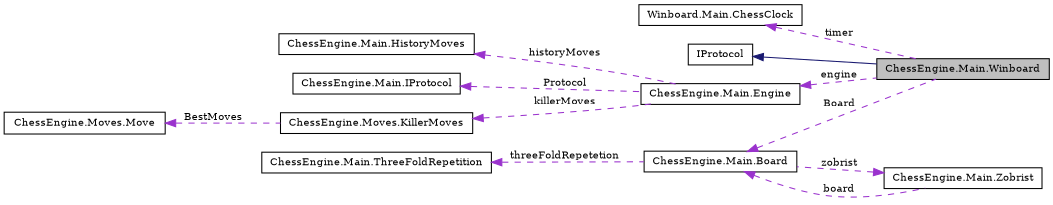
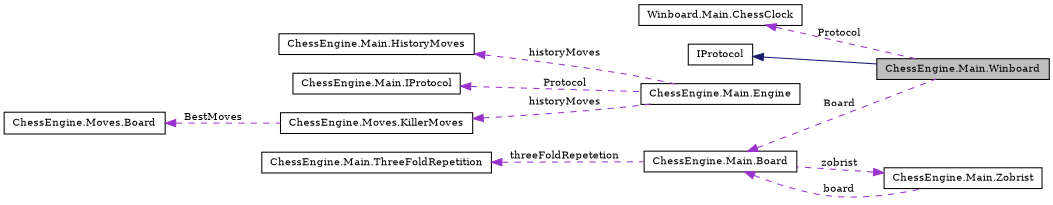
edge "ChessEngine.Main.Winboard" -> "Winboard.Main.ChessClock": label "timer" -> "Protocol"
edge "ChessEngine.Main.Winboard" -> "ChessEngine.Main.Engine": removed, label "engine"
edge "ChessEngine.Main.Engine" -> "ChessEngine.Moves.KillerMoves": label "killerMoves" -> "historyMoves"
node "ChessEngine.Moves.Move": label "ChessEngine.Moves.Move" -> "ChessEngine.Moves.Board"
